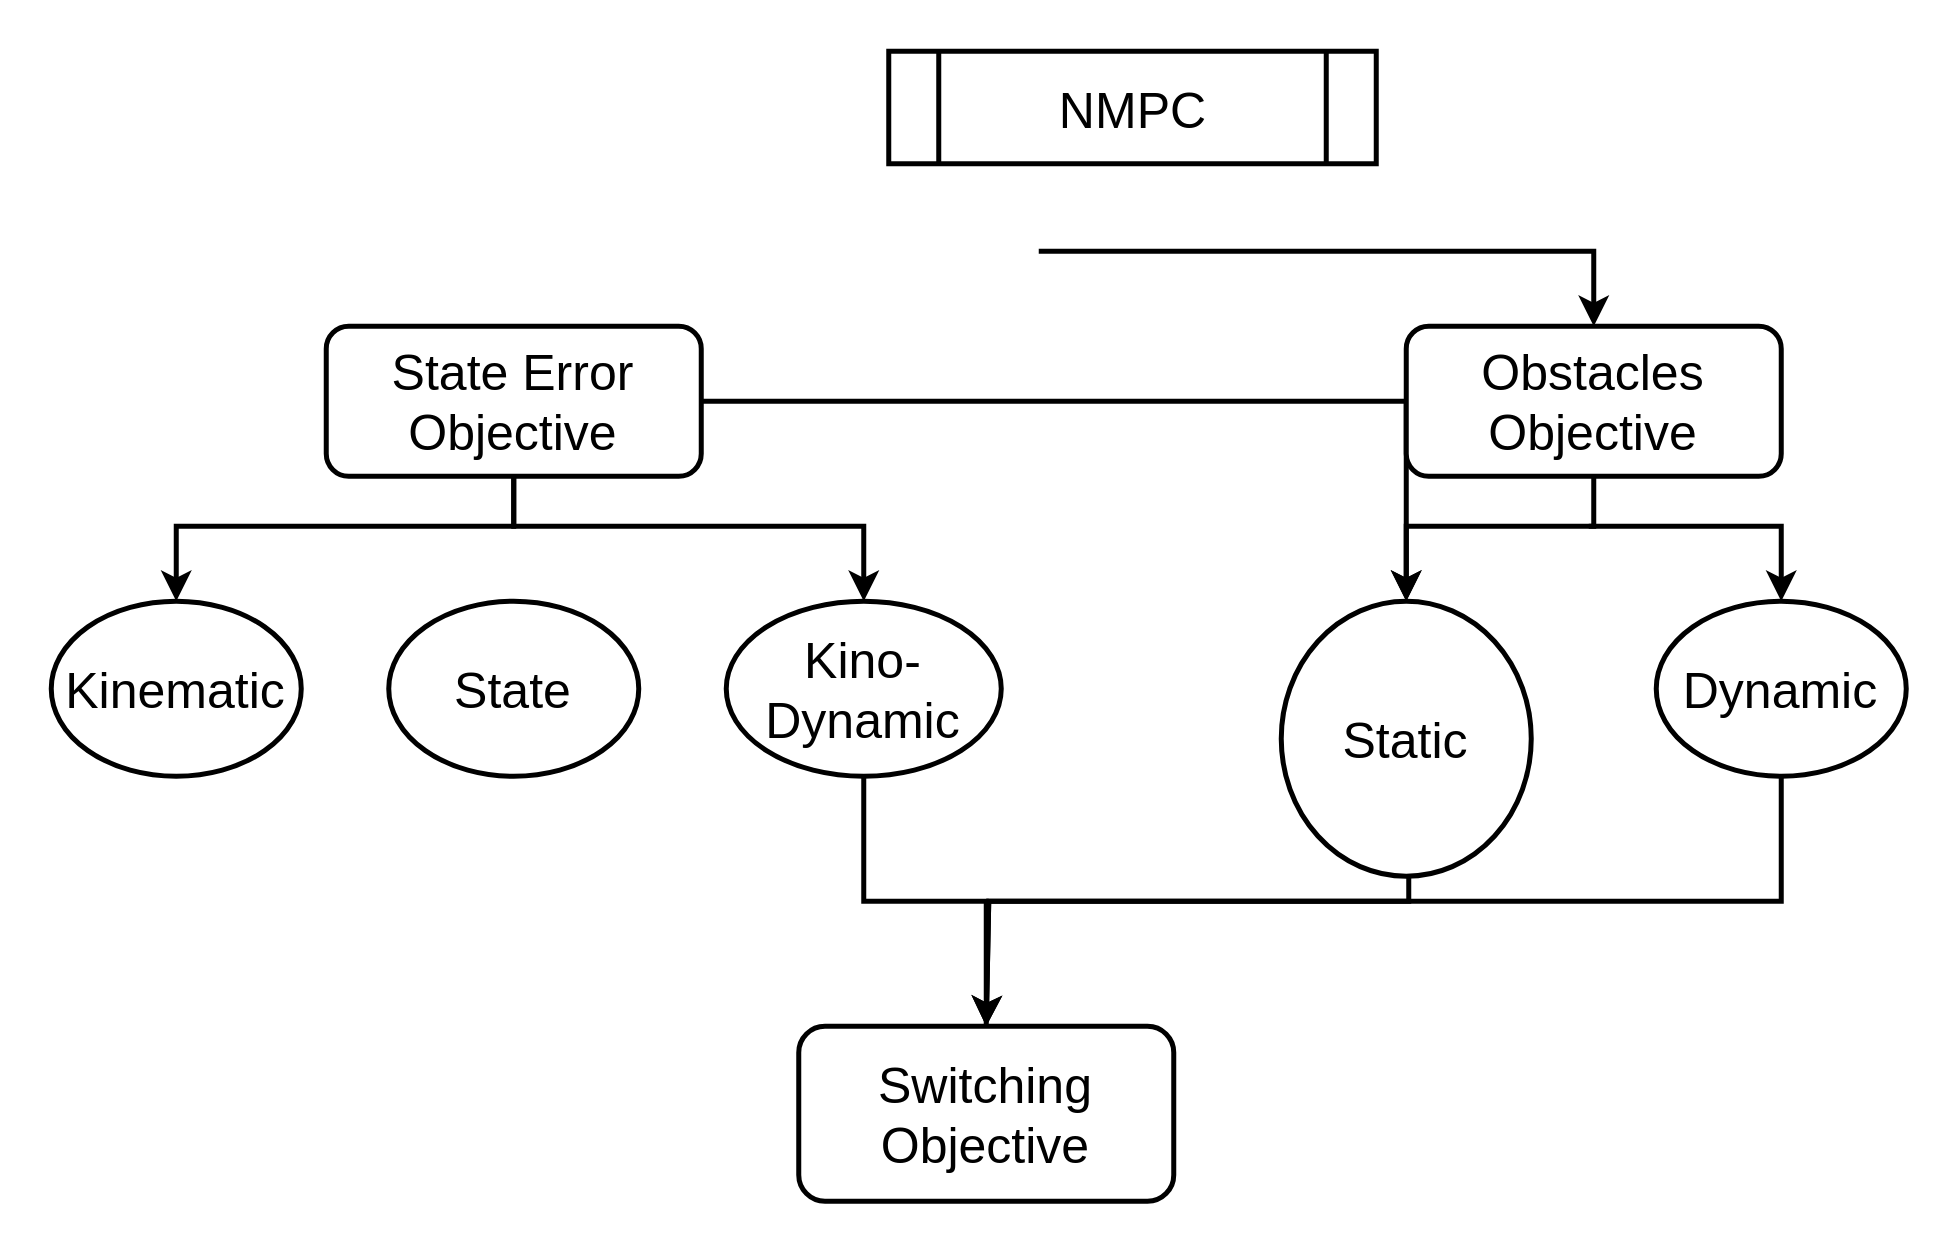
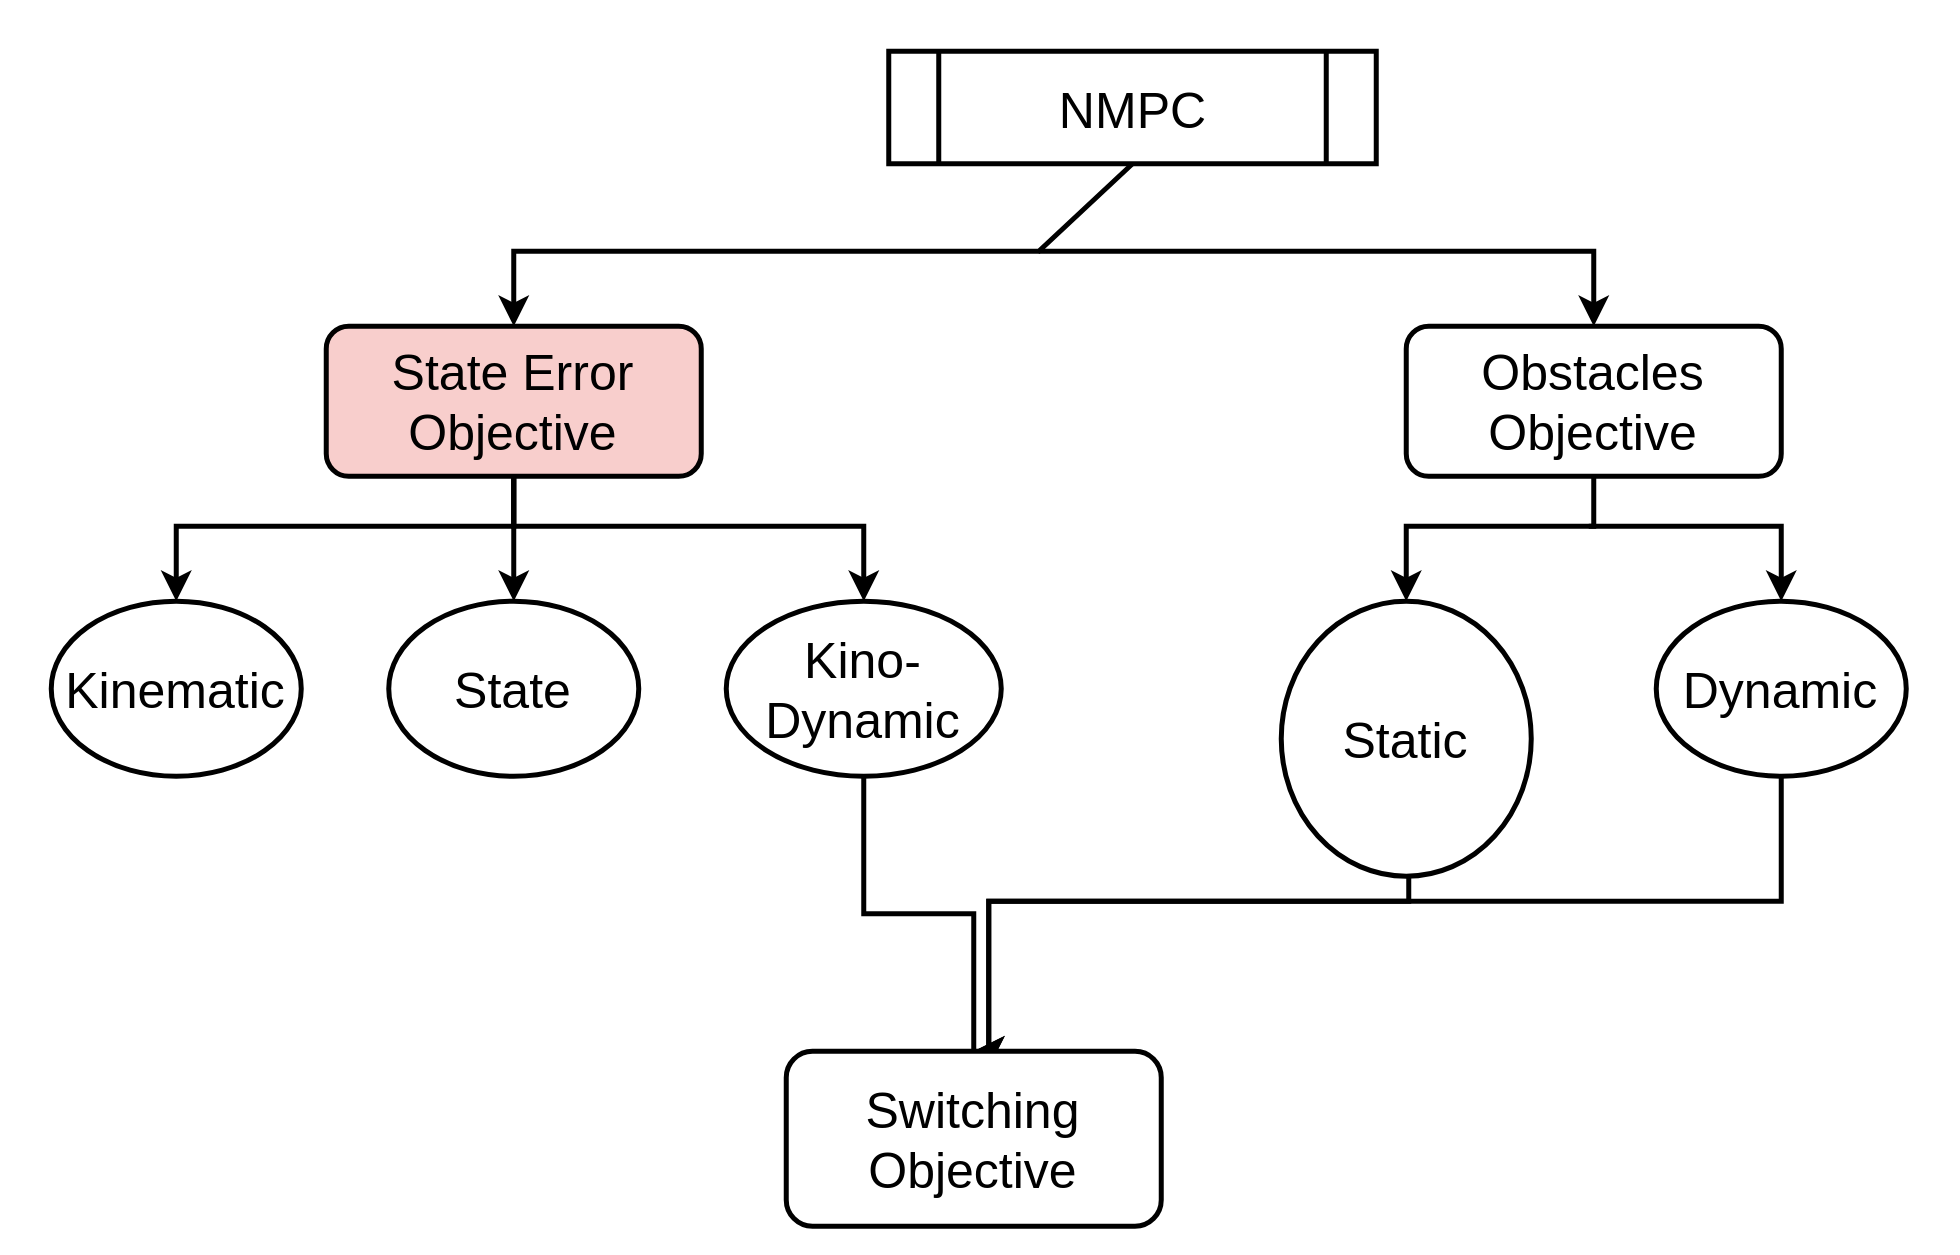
edge "NMPC" -> "State Error Objective": added
node "State Error Objective": fillcolor #ffffff -> #f8cecc
edge "State Error Objective" -> "Static": now "State Error Objective" -> "State"
node "Switching Objective": moved (986, 1114) -> (974, 1139)
